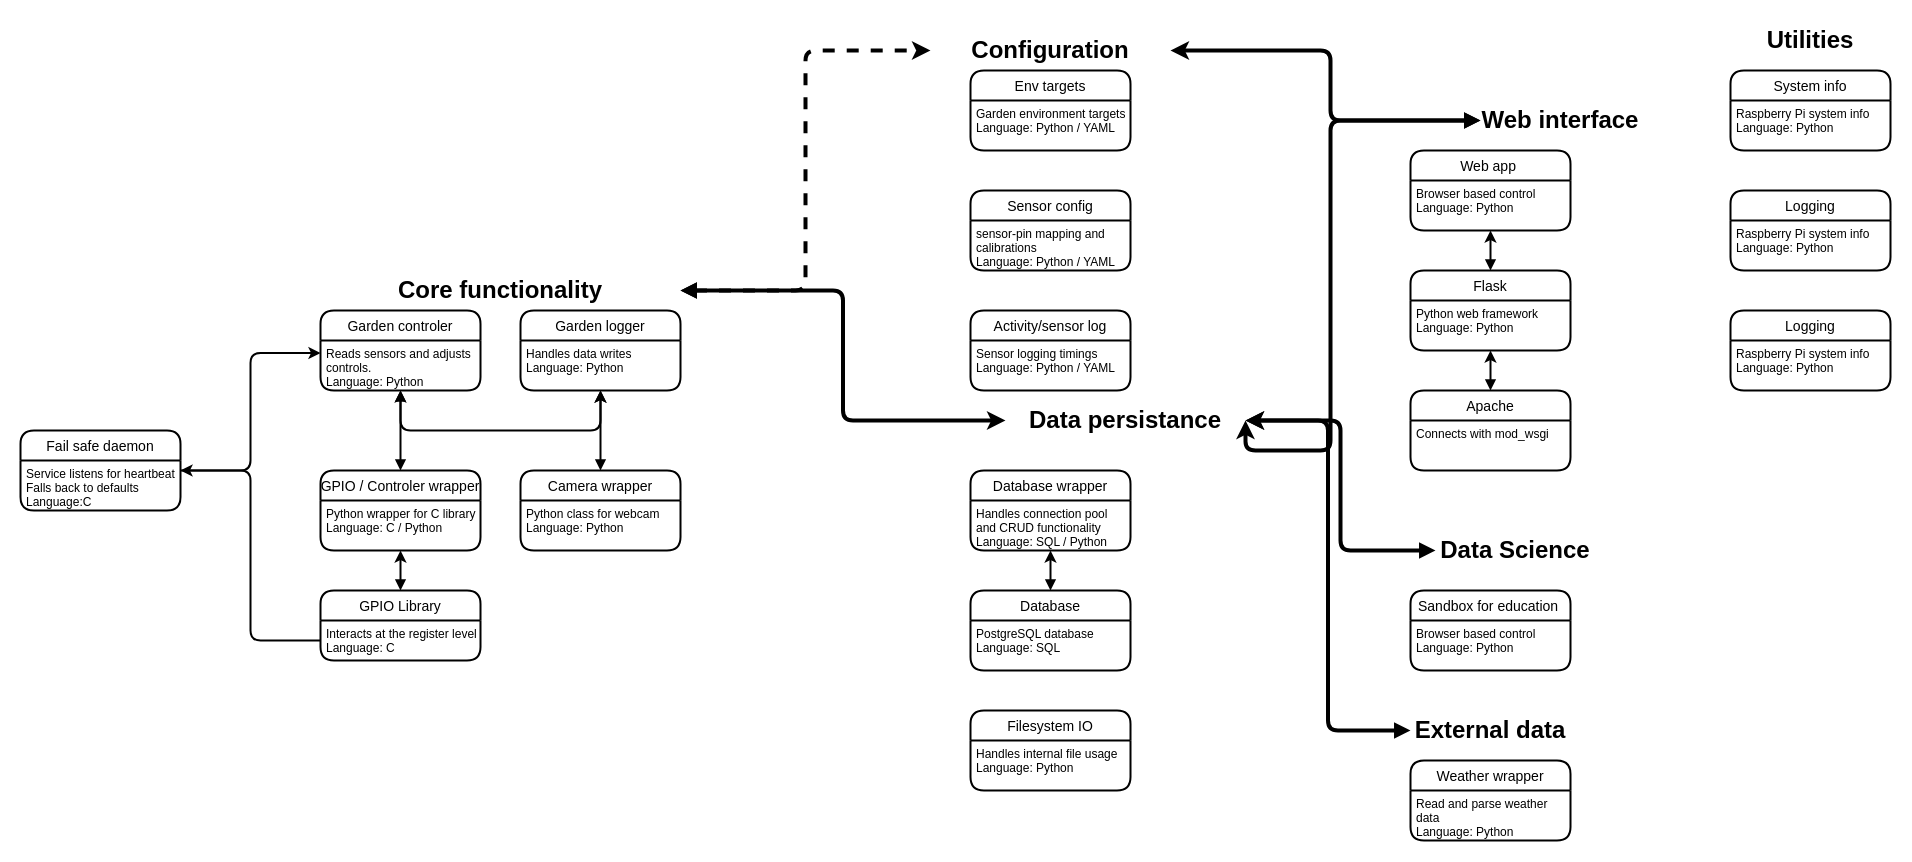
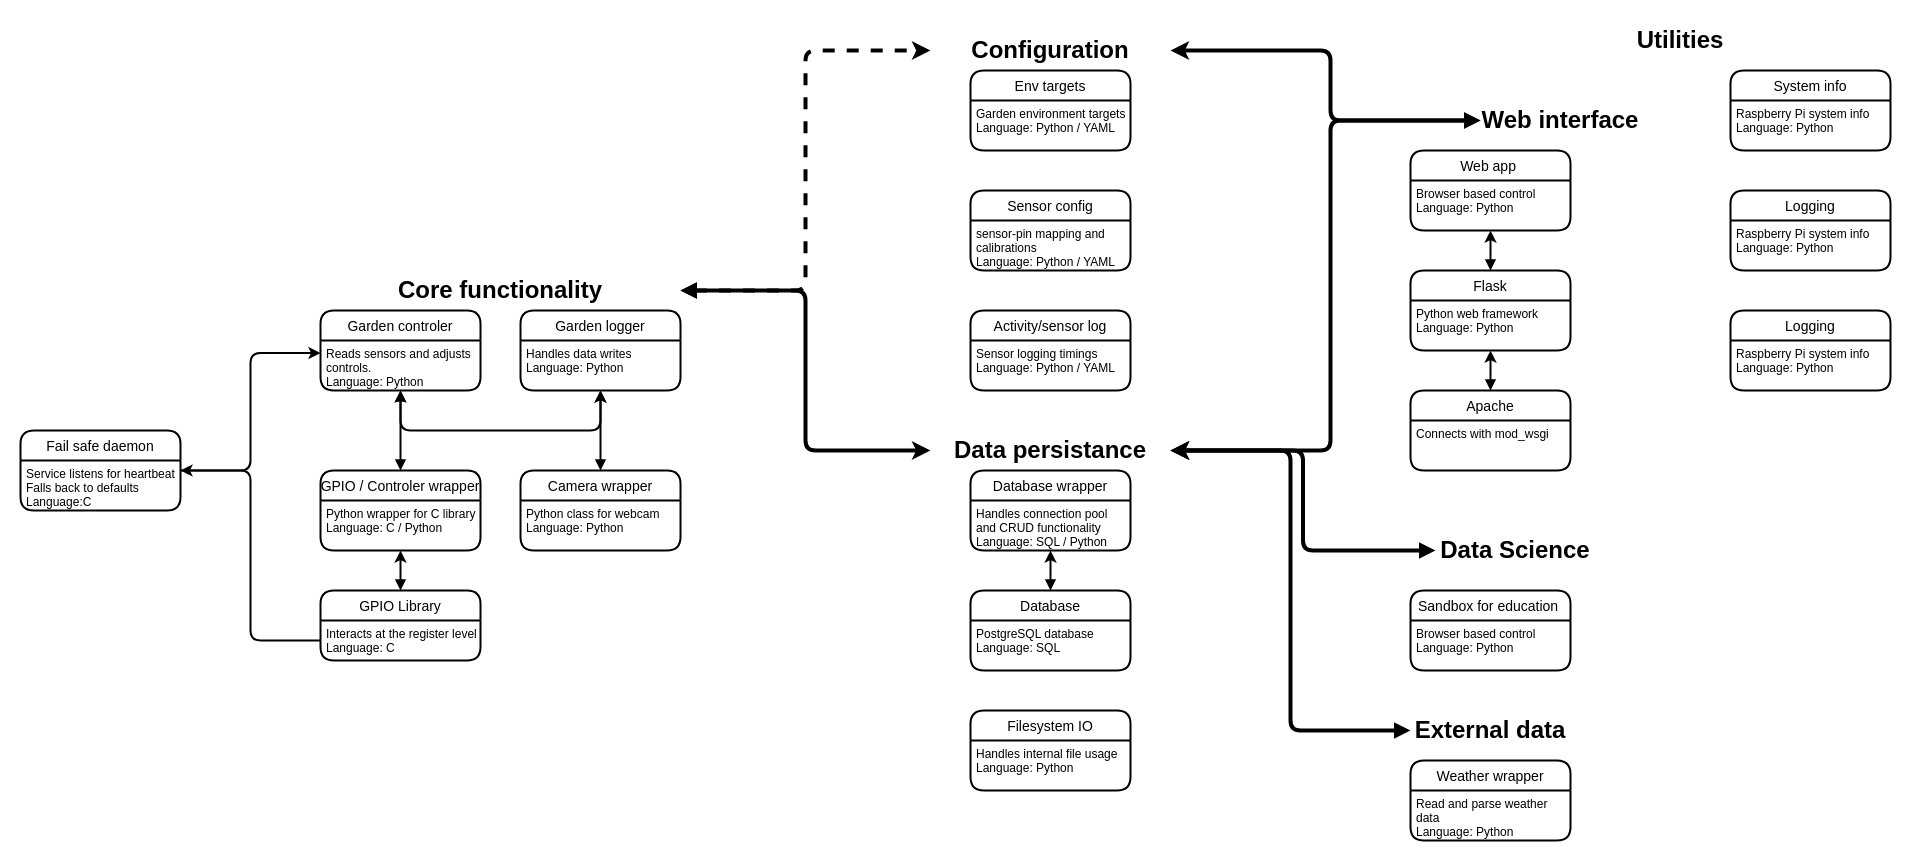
node "Utilities": moved (1811, 41) -> (1681, 41)
node "Data persistance": moved (1126, 421) -> (1051, 451)
